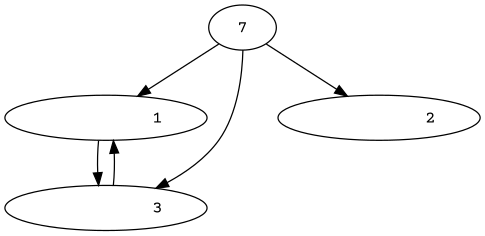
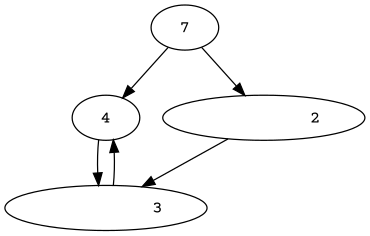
node "1": label "1" -> "4"
edge "7" -- "3": now "2" -- "3"
